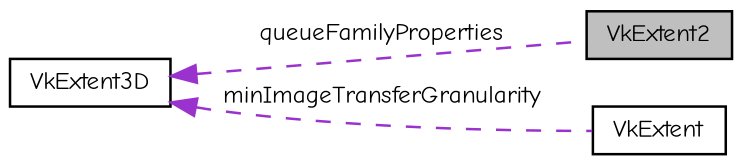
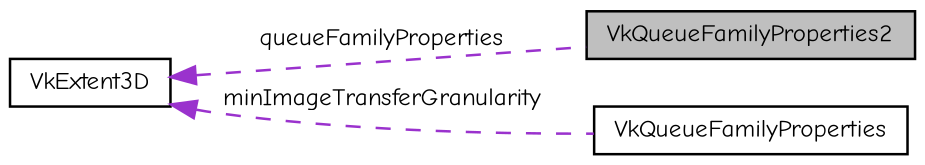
node "VkExtent2": label "VkExtent2" -> "VkQueueFamilyProperties2"
node "VkExtent": label "VkExtent" -> "VkQueueFamilyProperties"
